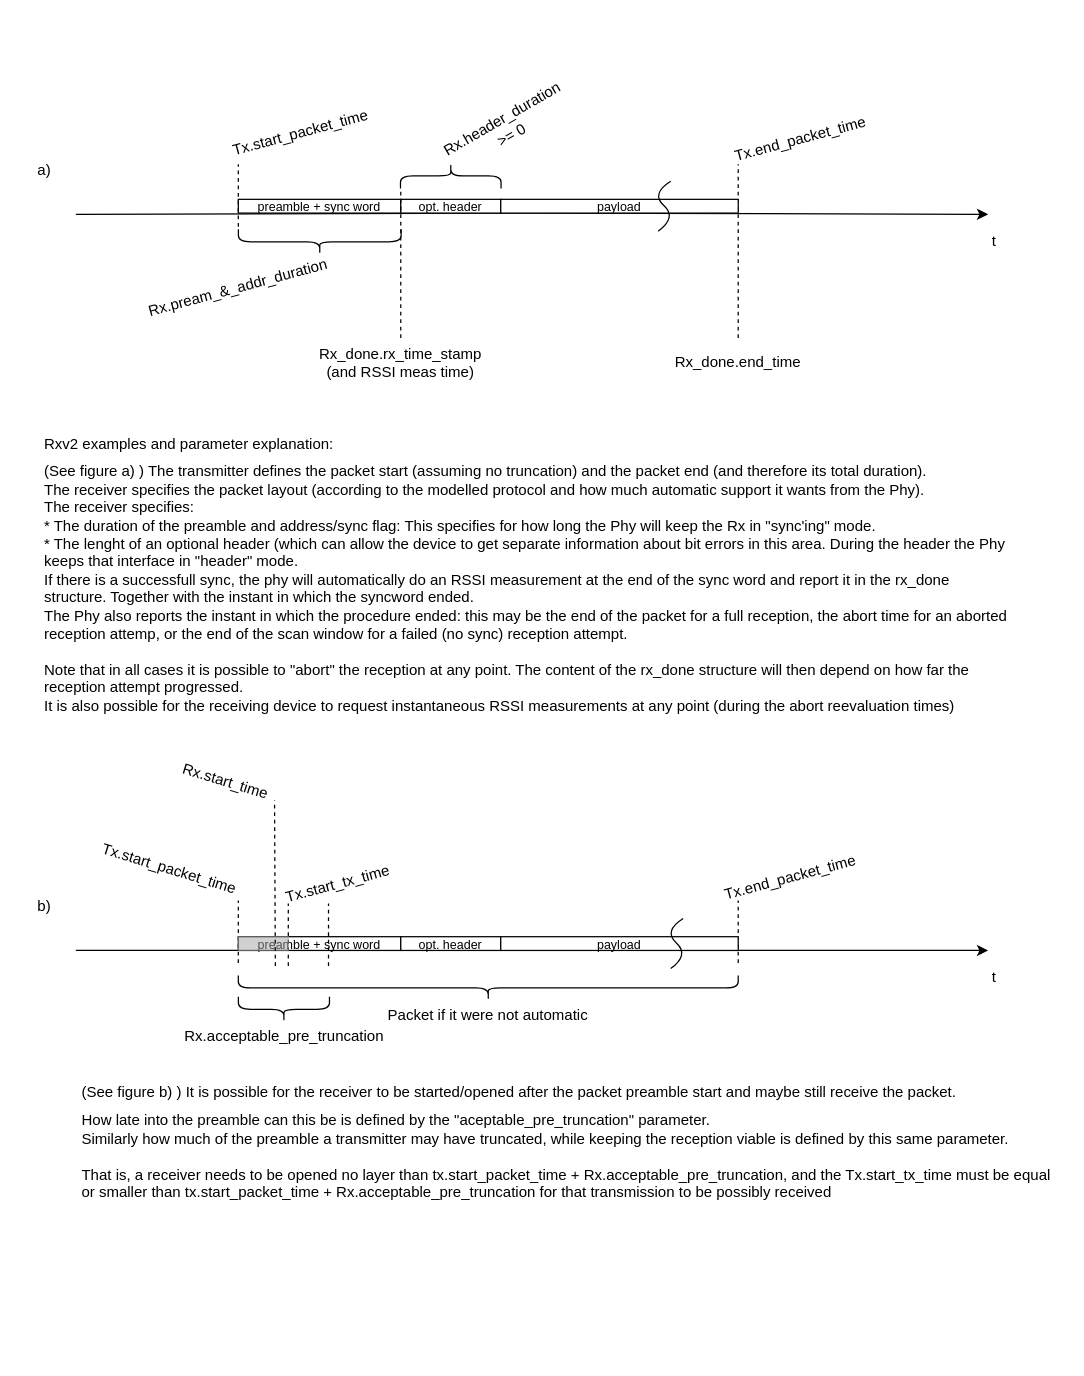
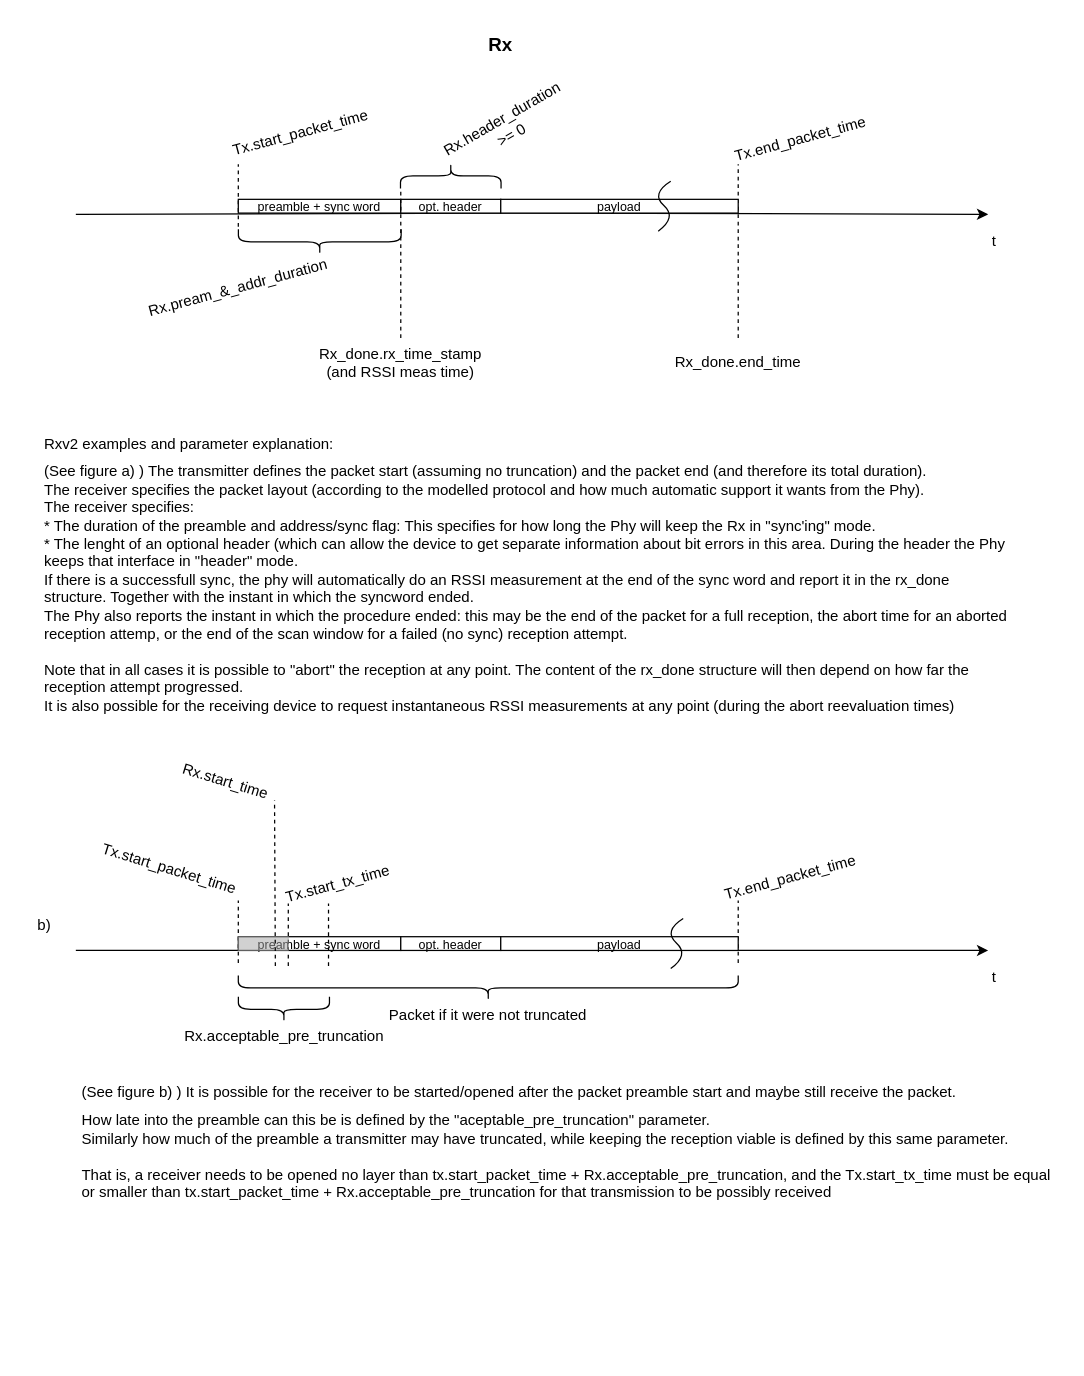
node "Rx": added
node "a)": removed
node "b)": moved (44, 907) -> (44, 926)
node "Packet if it were not automatic": label "Packet if it were not automatic" -> "Packet if it were not truncated"
